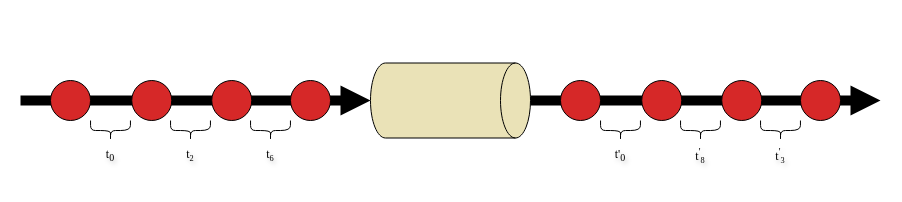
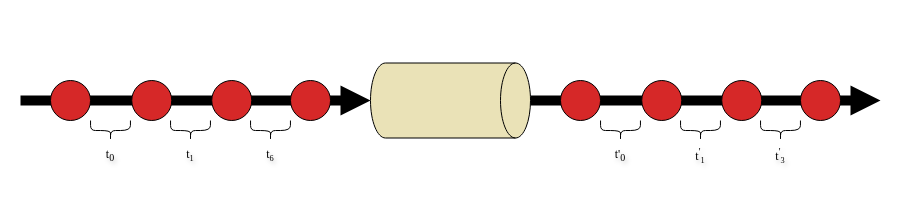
node "t2": label "t2" -> "t1"
node "t'8": label "t'8" -> "t'1"
